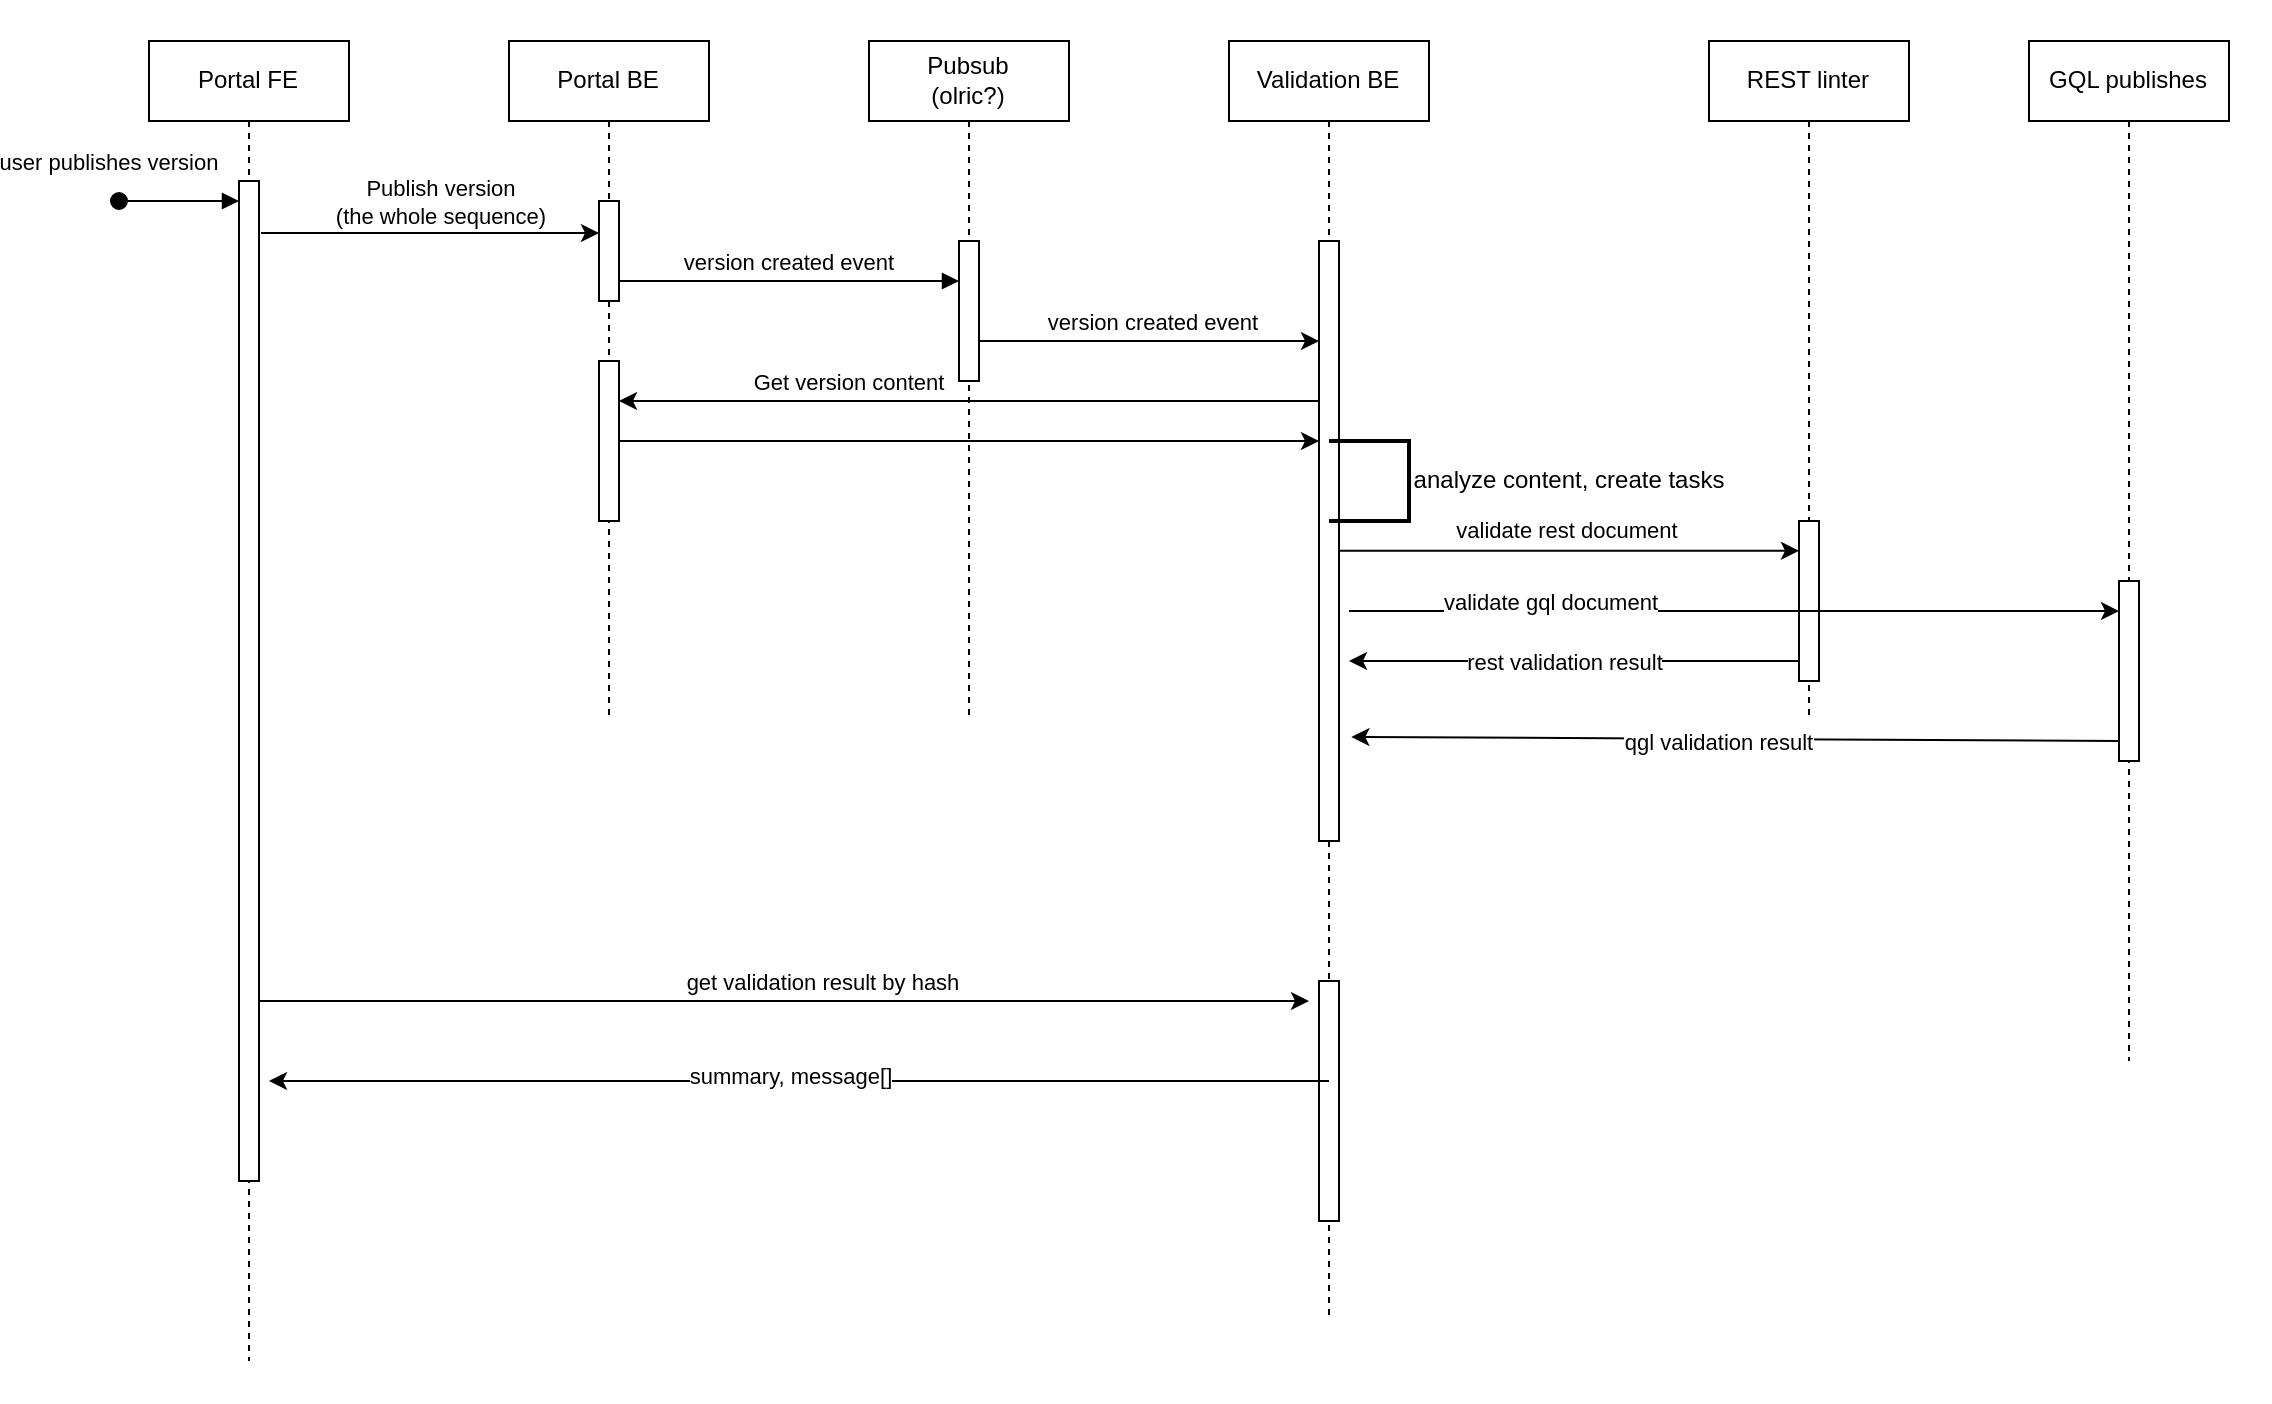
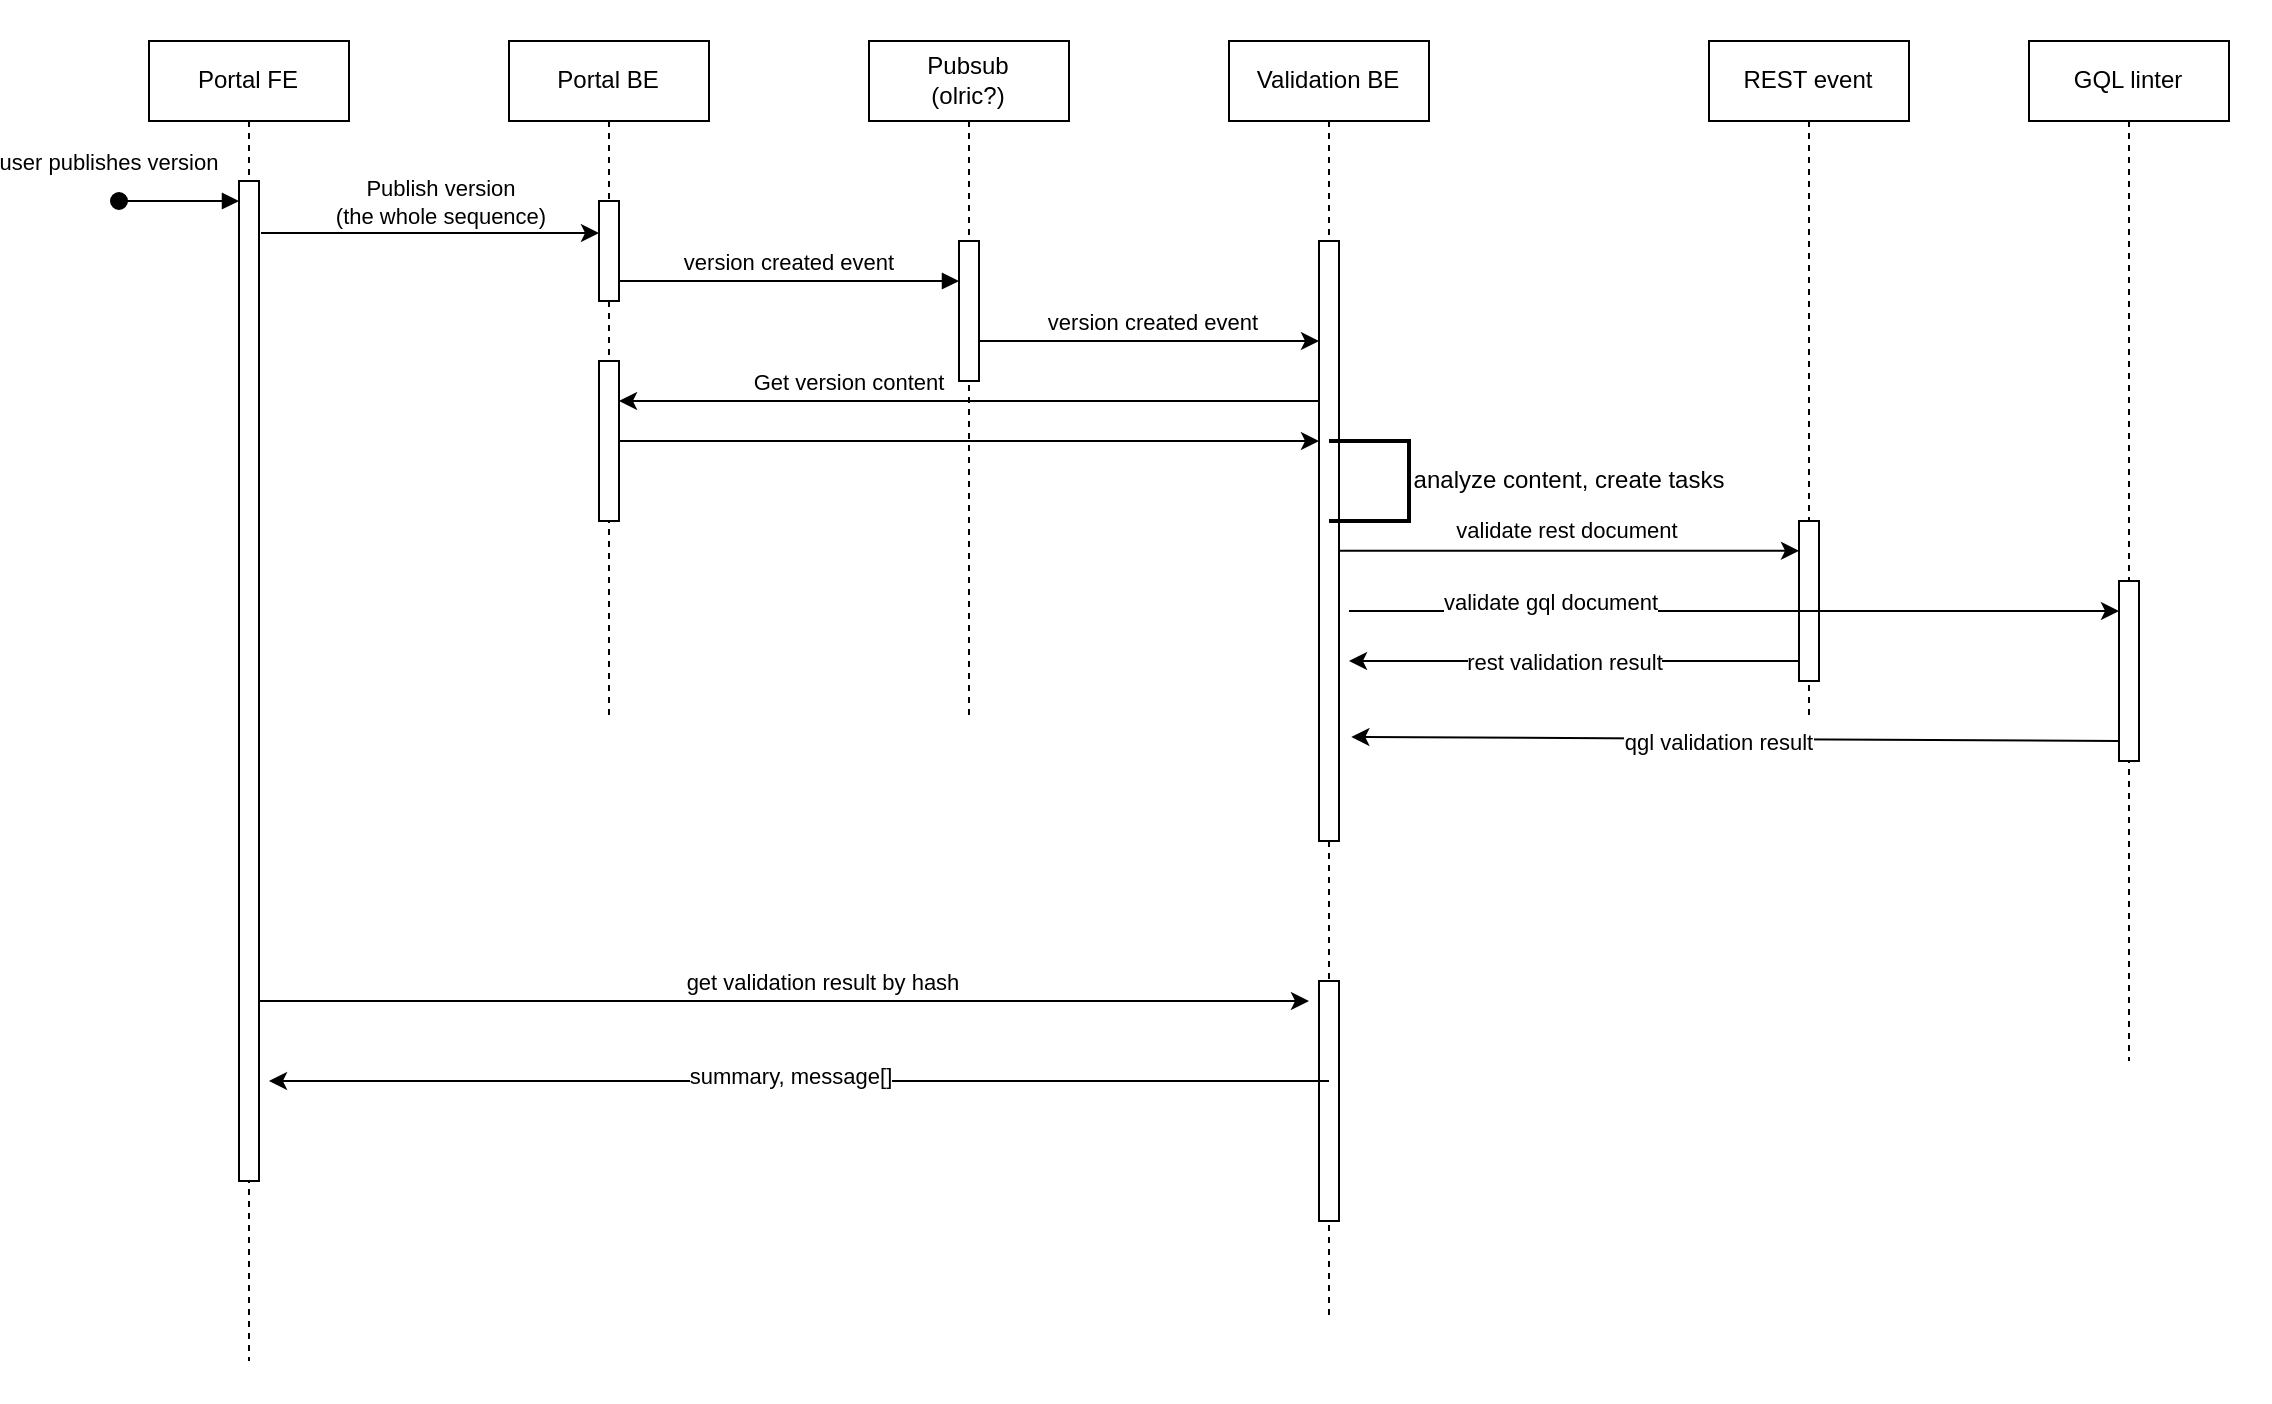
node "REST linter": label "REST linter" -> "REST event"
node "GQL publishes": label "GQL publishes" -> "GQL linter"
